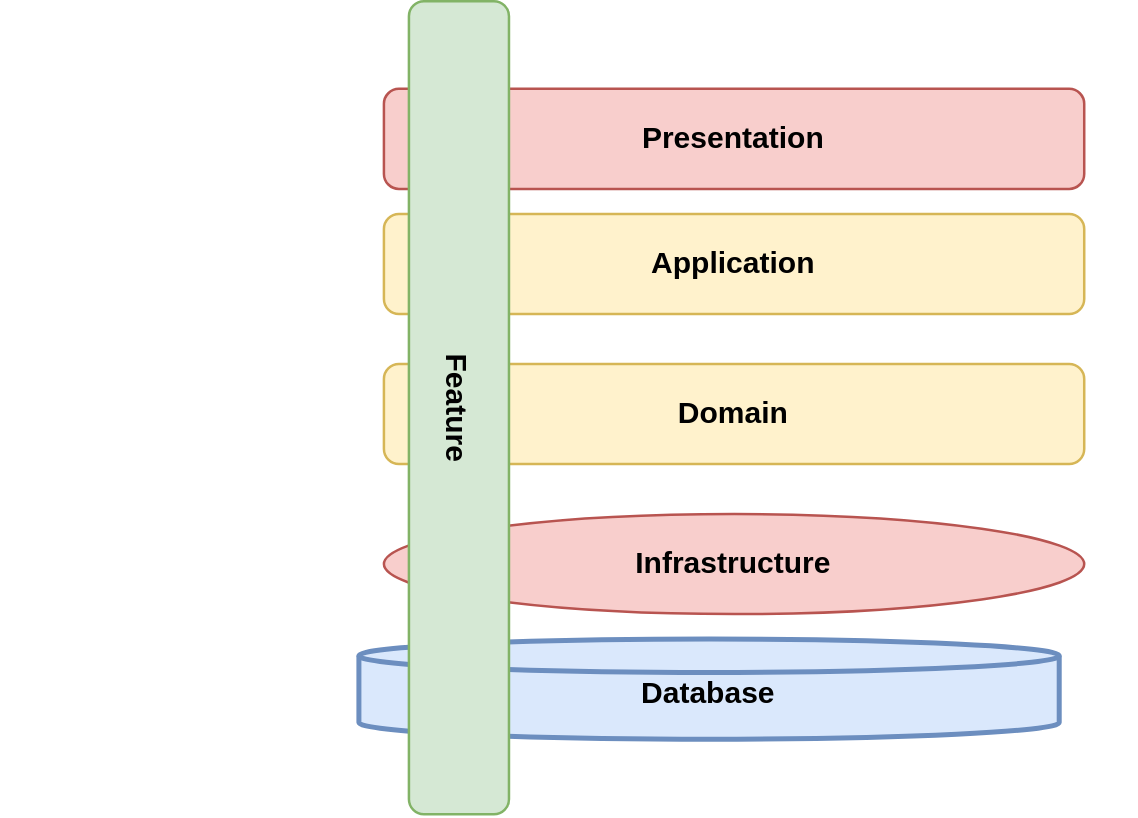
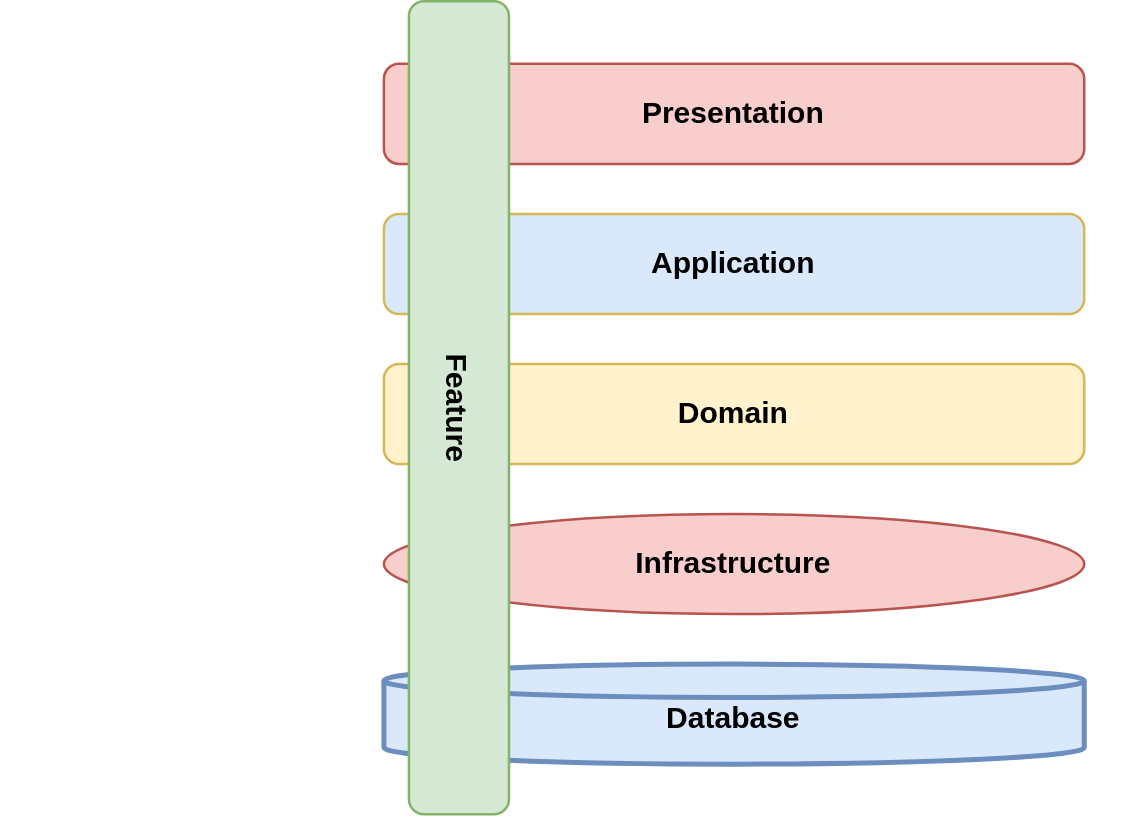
node "Presentation": moved (734, 139) -> (734, 114)
node "Application": fillcolor #fff2cc -> #dae8fc
node "Database": moved (709, 689) -> (734, 714)
